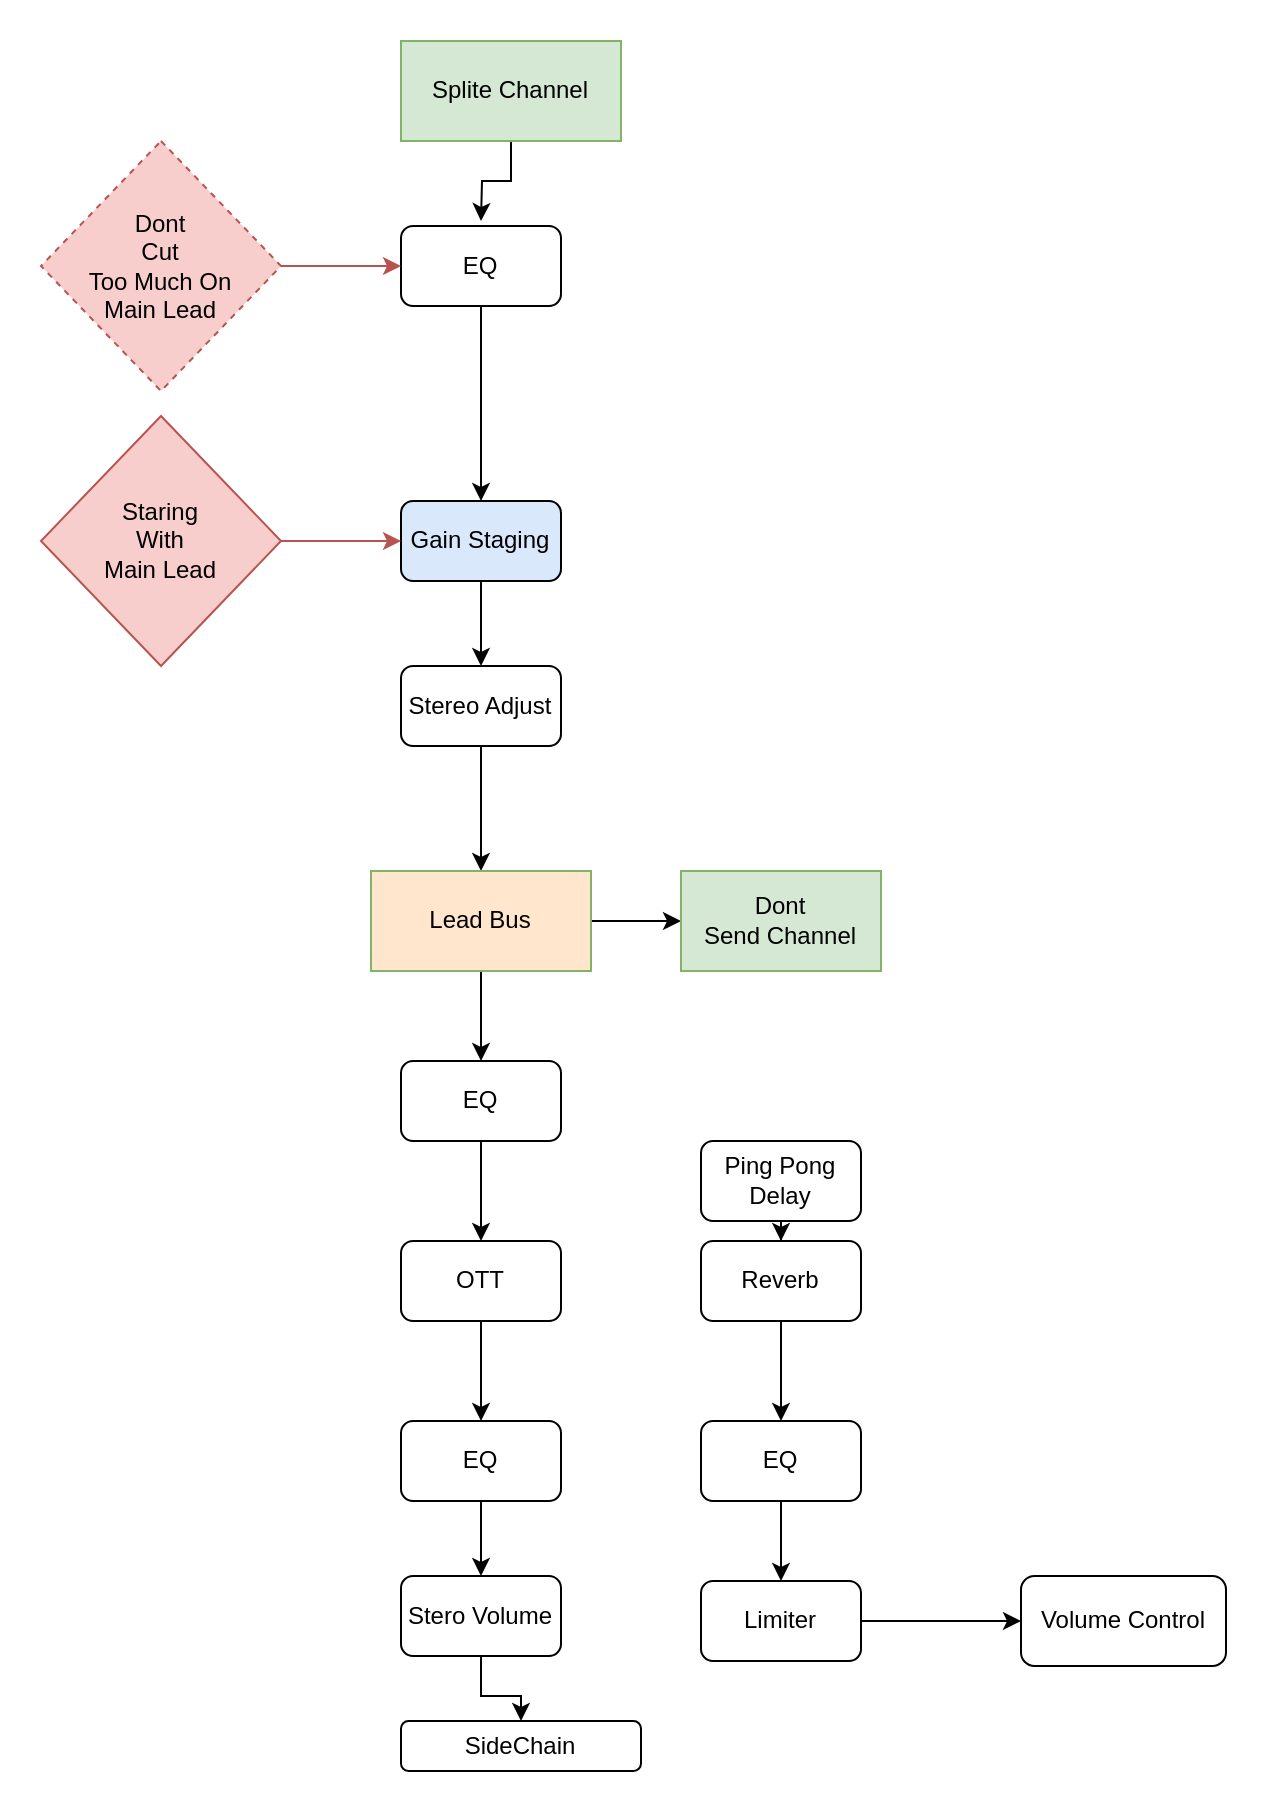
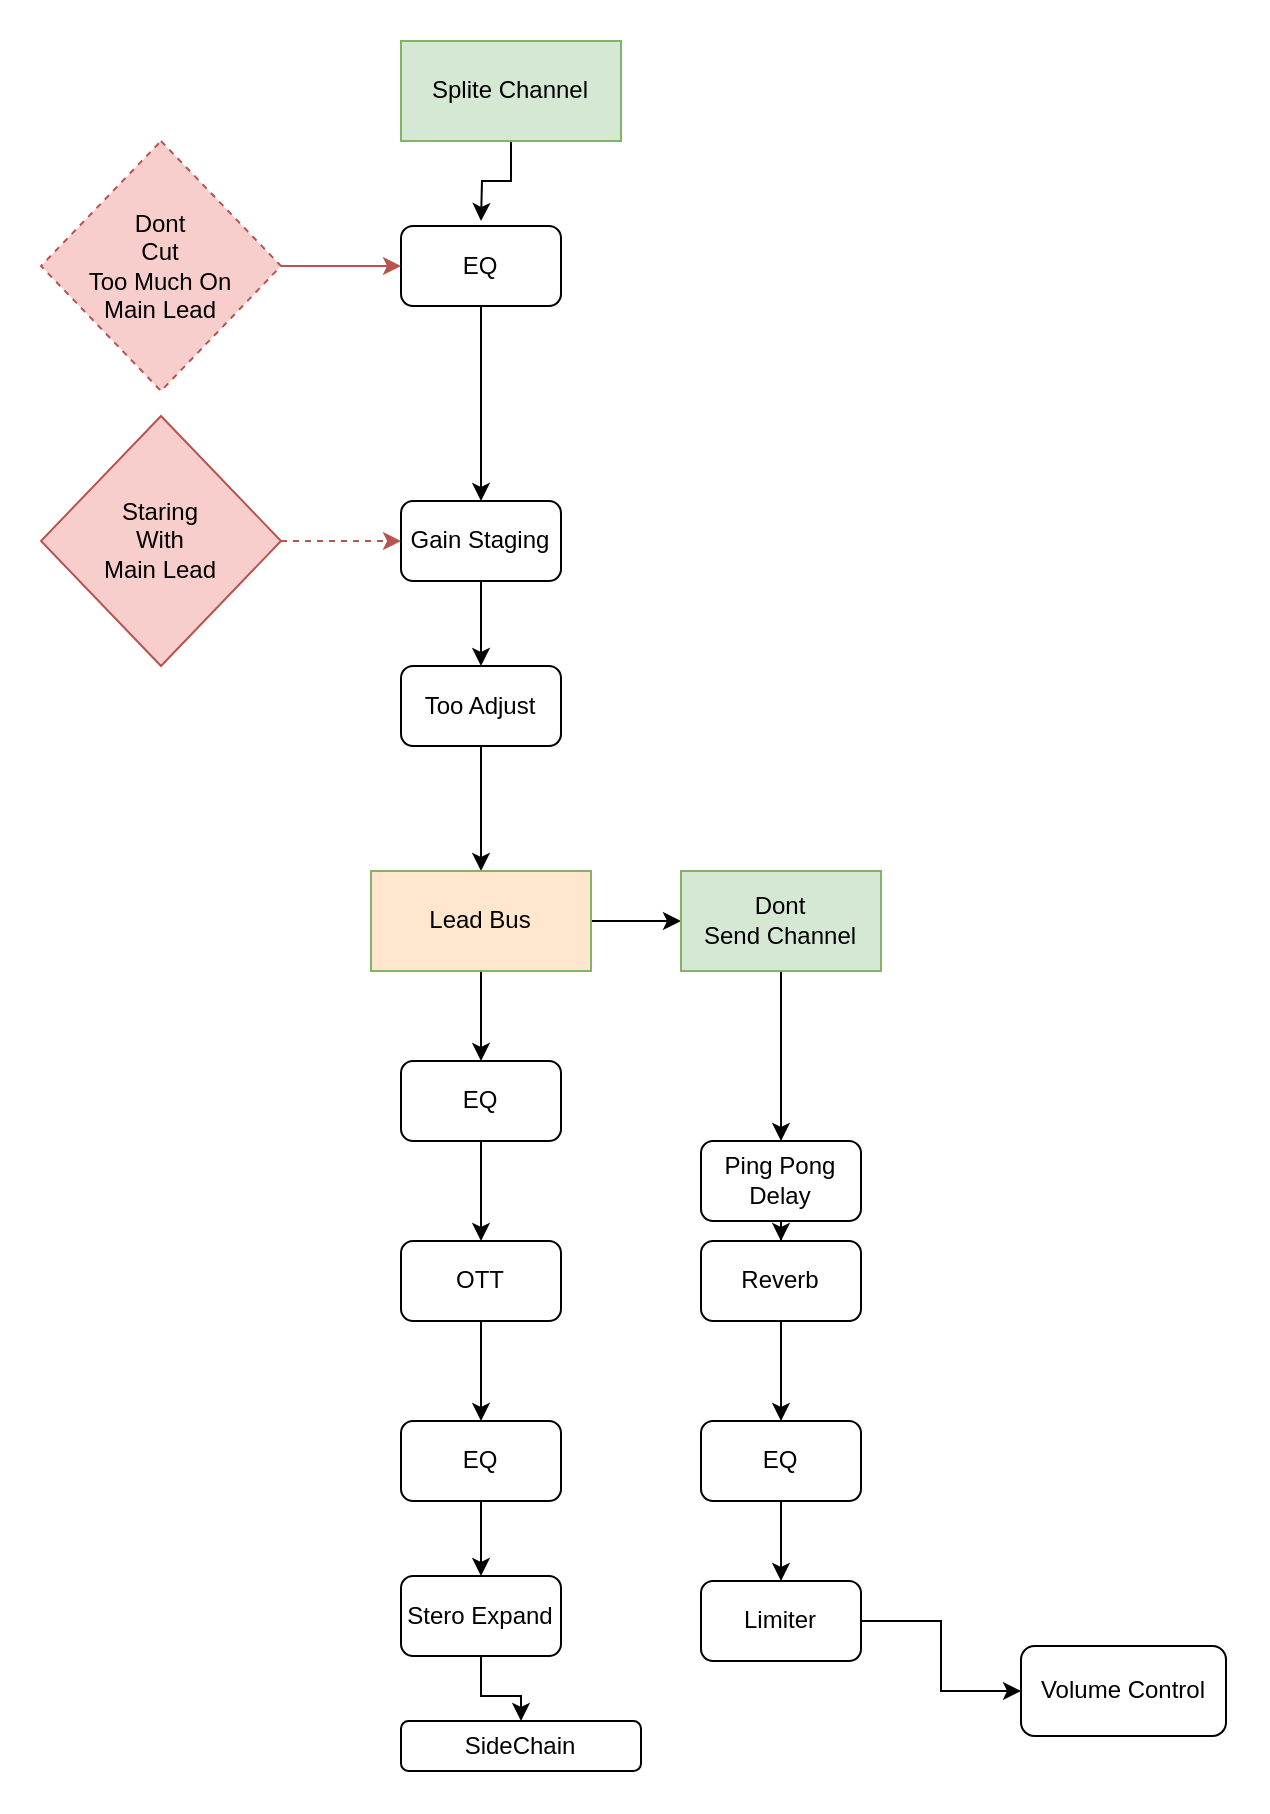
edge "Staring With Main Lead" -> "Gain Staging": style solid -> dashed
node "Gain Staging": fillcolor #dae8fc -> #ffffff
node "Stereo Adjust": label "Stereo Adjust" -> "Too Adjust"
edge "Dont Send Channel" -> "Ping Pong Delay": added
node "Stero Volume": label "Stero Volume" -> "Stero Expand"
node "Volume Control": moved (1124, 1621) -> (1124, 1691)
